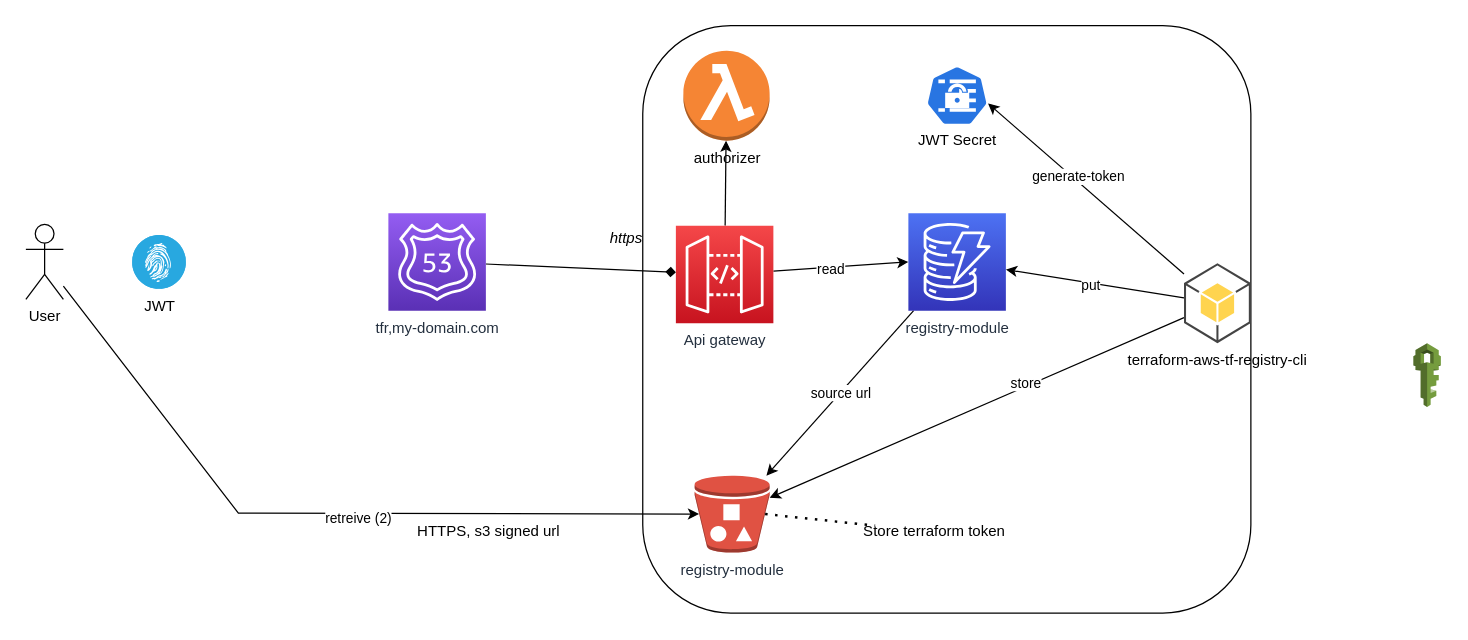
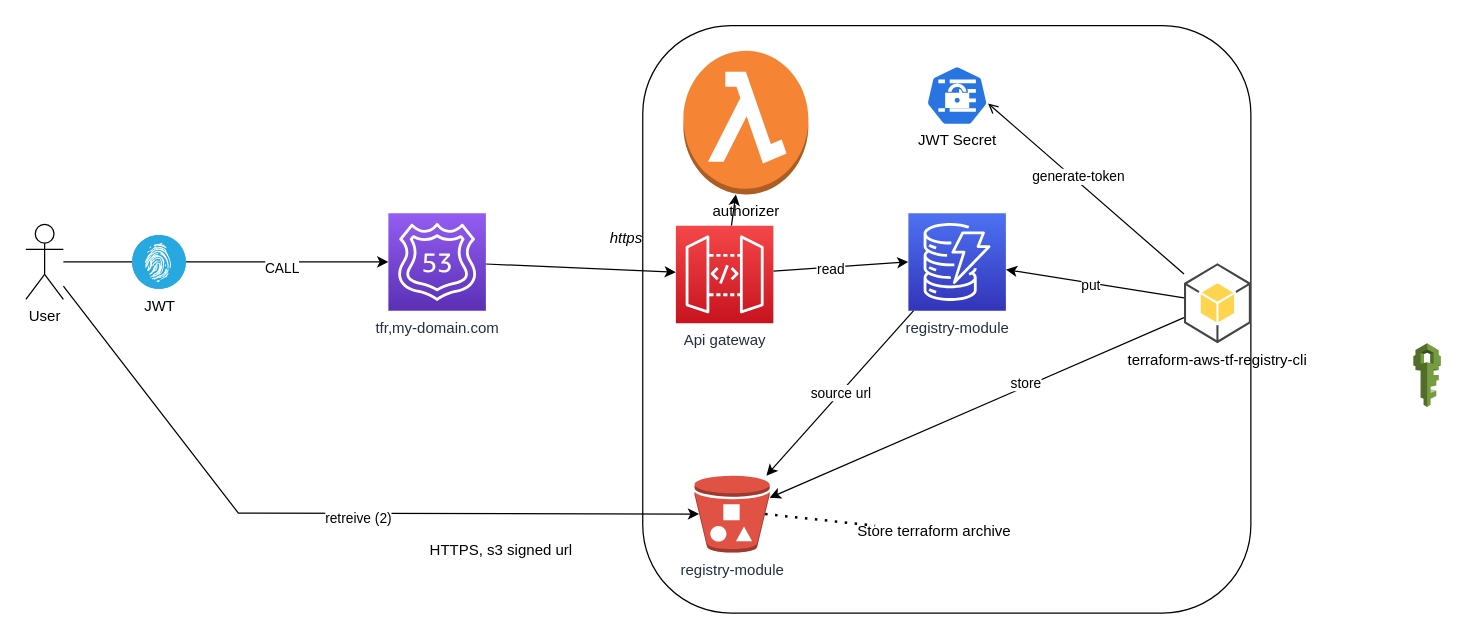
node "authorizer": size 86x90 -> 125x144
edge "terraform-aws-tf-registry-cli" -> "JWT Secret": arrowhead classic -> open
edge "User" -> "tfr,my-domain.com": added, label "CALL"
edge "tfr,my-domain.com" -> "Api gateway": arrowhead diamond -> classic
node "HTTPS, s3 signed url": moved (488, 532) -> (501, 551)
node "Store terraform token": label "Store terraform token" -> "Store terraform archive"
